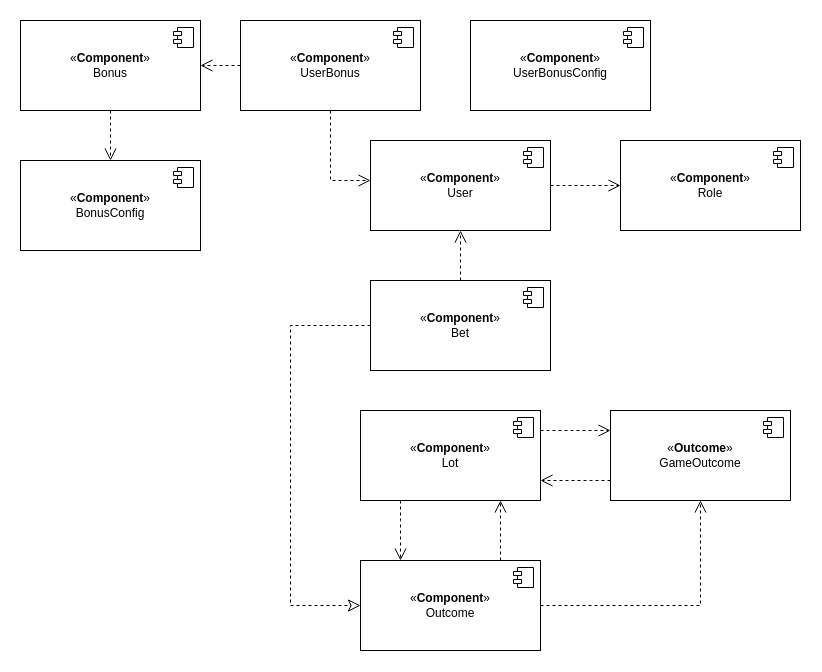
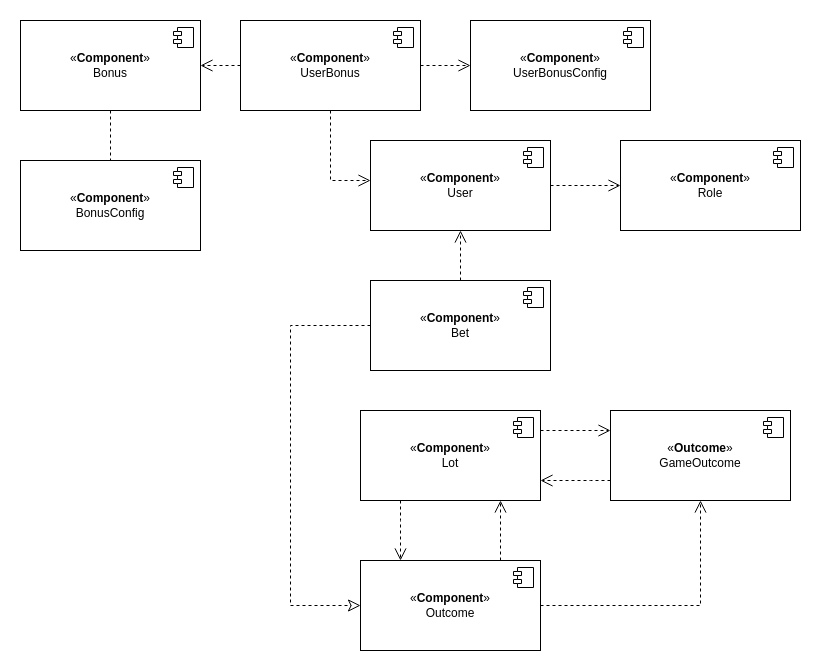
edge "«Component» UserBonus" -> "«Component» UserBonusConfig": added
edge "«Component» Bonus" -> "«Component» BonusConfig": arrowhead open -> none
